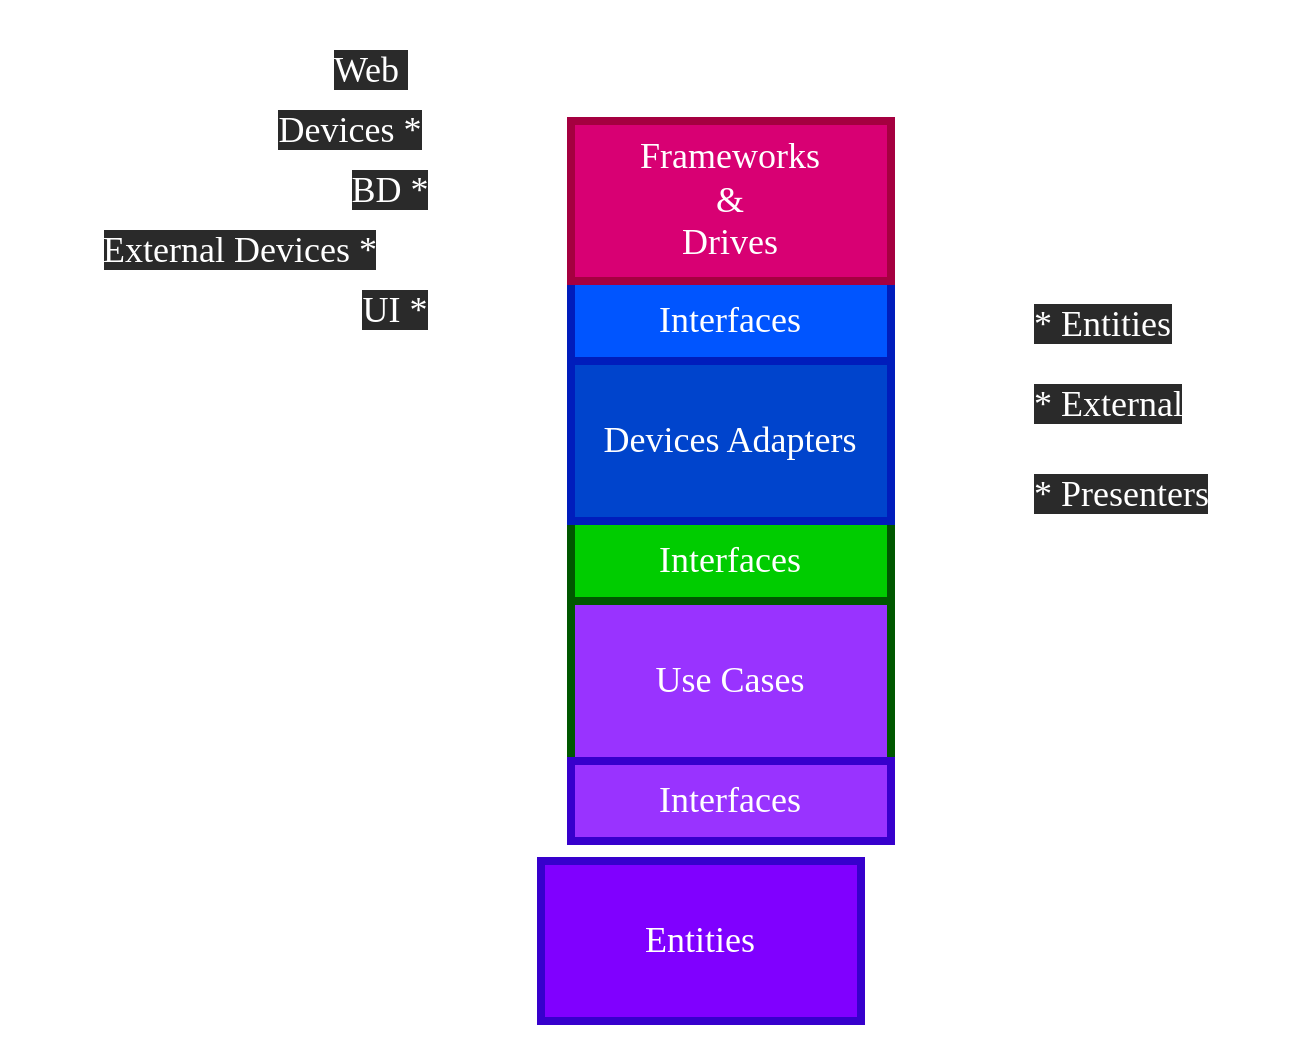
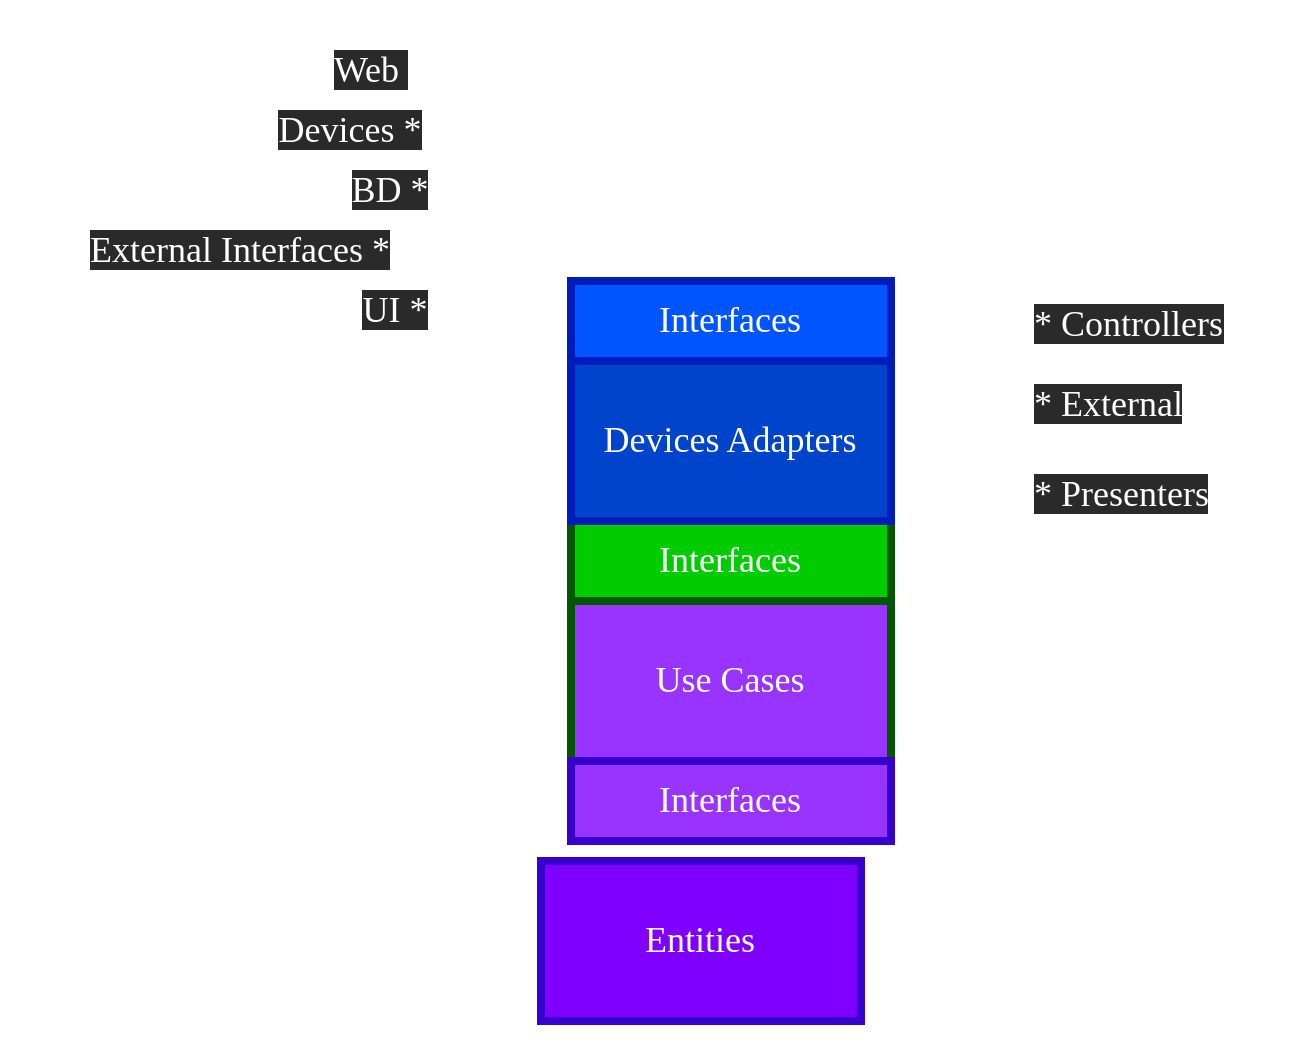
node "Frameworks & Drives": removed
node "External Devices *": label "External Devices *" -> "External Interfaces *"
node "* Entities": label "* Entities" -> "* Controllers"
